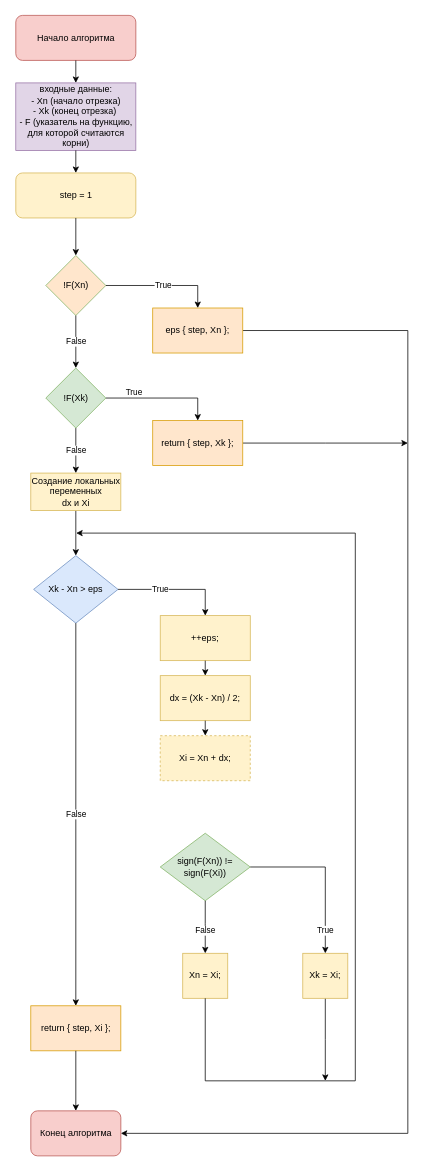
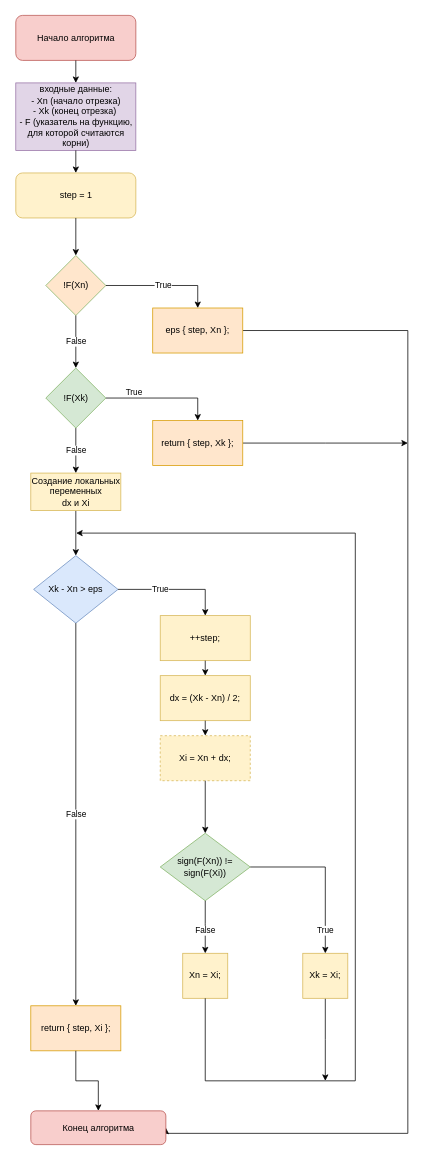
node "++eps;": label "++eps;" -> "++step;"
edge "Xi = Xn + dx;" -> "sign(F(Xn)) != sign(F(Xi))": added
node "Конец алгоритма": size 90x45 -> 135x34
